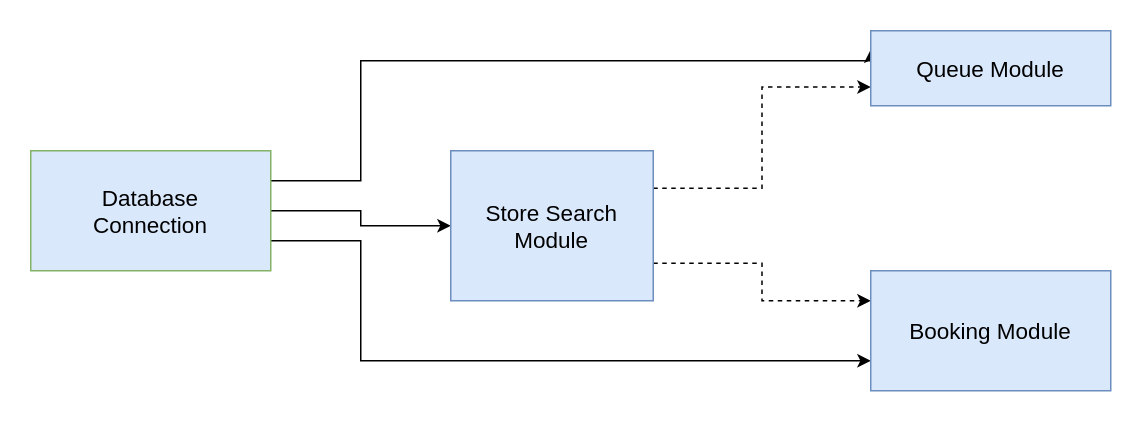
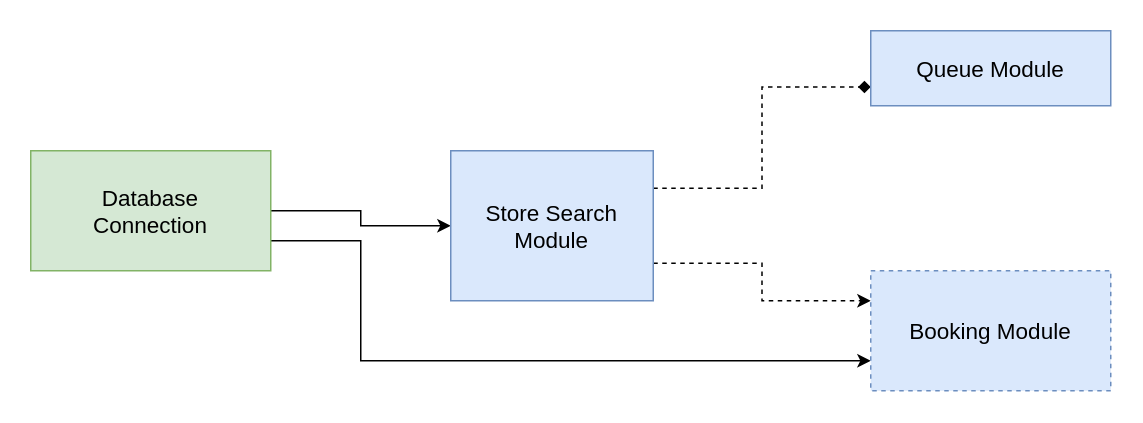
edge "Database Connection" -> "Queue Module": removed
edge "Store Search Module" -> "Queue Module": arrowhead classic -> diamond
node "Database Connection": fillcolor #dae8fc -> #d5e8d4
node "Booking Module": style solid -> dashed
